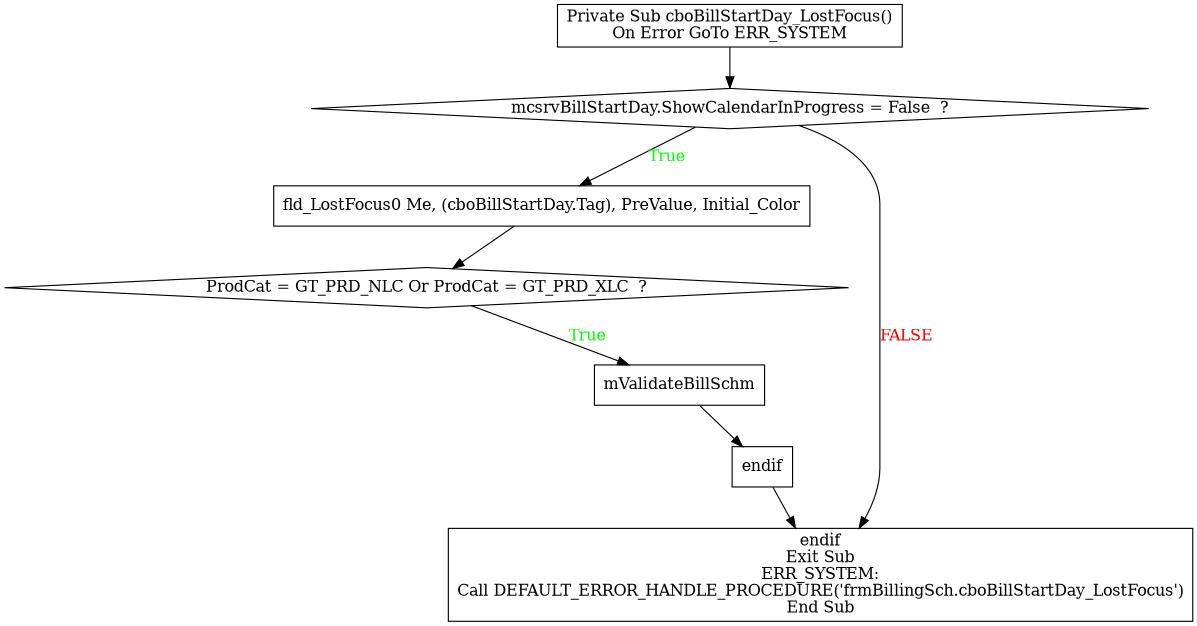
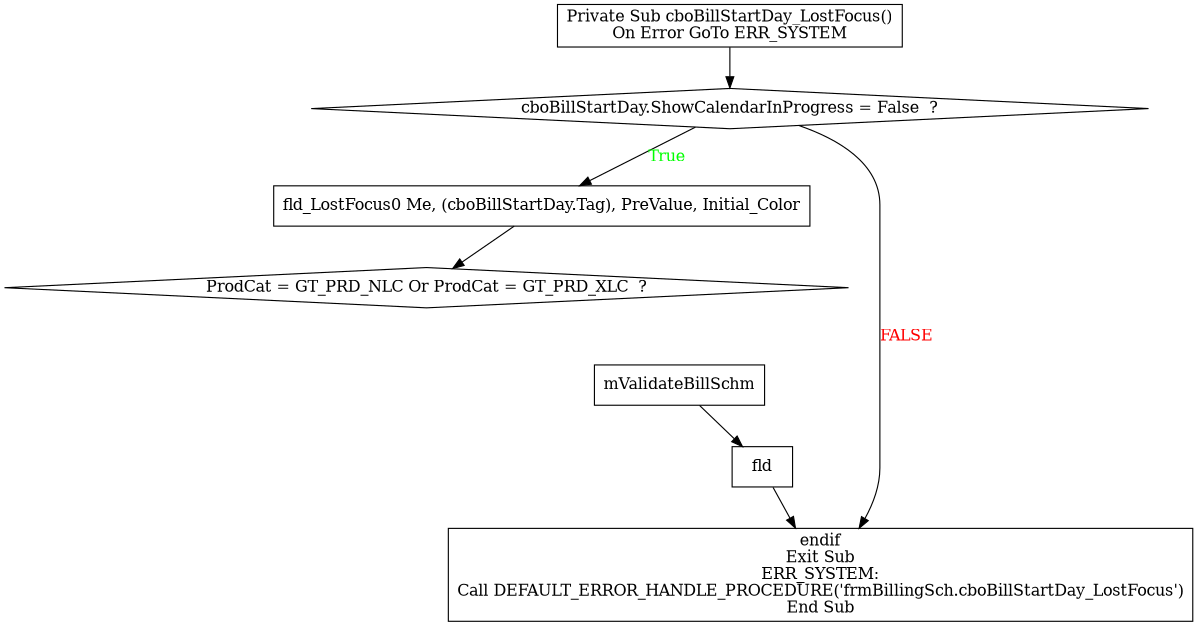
node "mcsrvBillStartDay.ShowCalendarInProgress = False  ?": label "mcsrvBillStartDay.ShowCalendarInProgress = False  ?" -> "cboBillStartDay.ShowCalendarInProgress = False  ?"
edge "ProdCat = GT_PRD_NLC Or ProdCat = GT_PRD_XLC  ?" -> "mValidateBillSchm": removed, label "True"
node "endif": label "endif" -> "fld"
